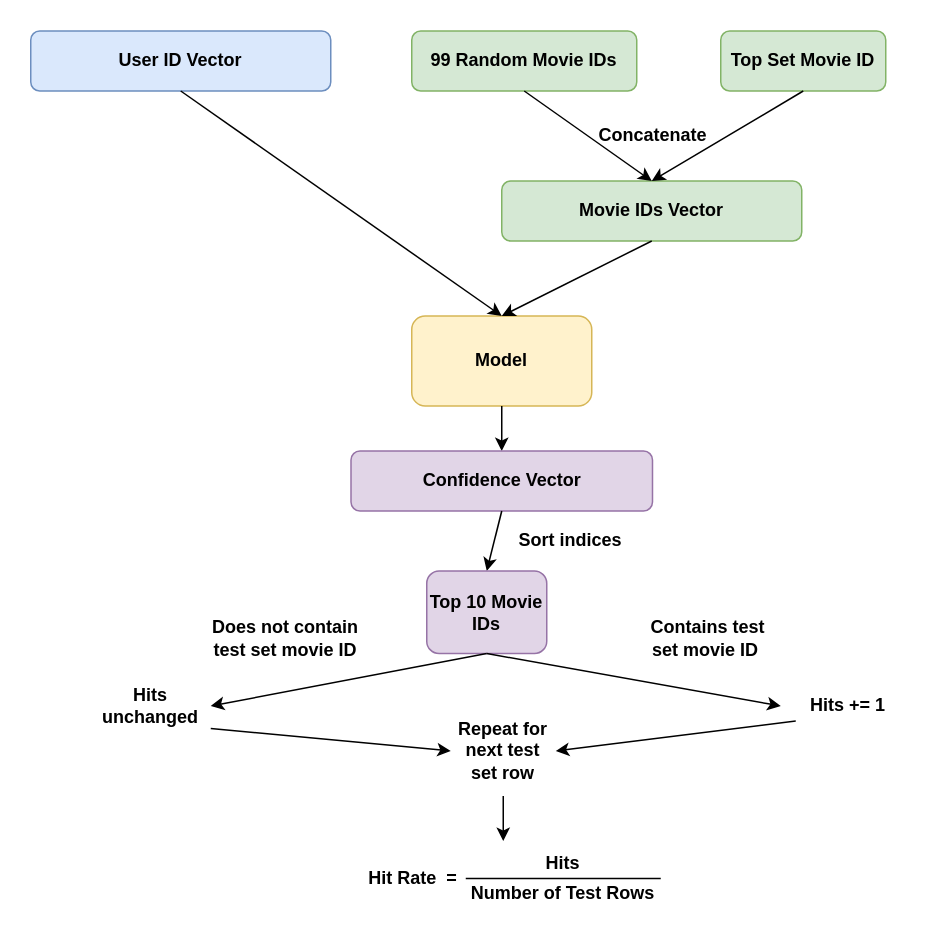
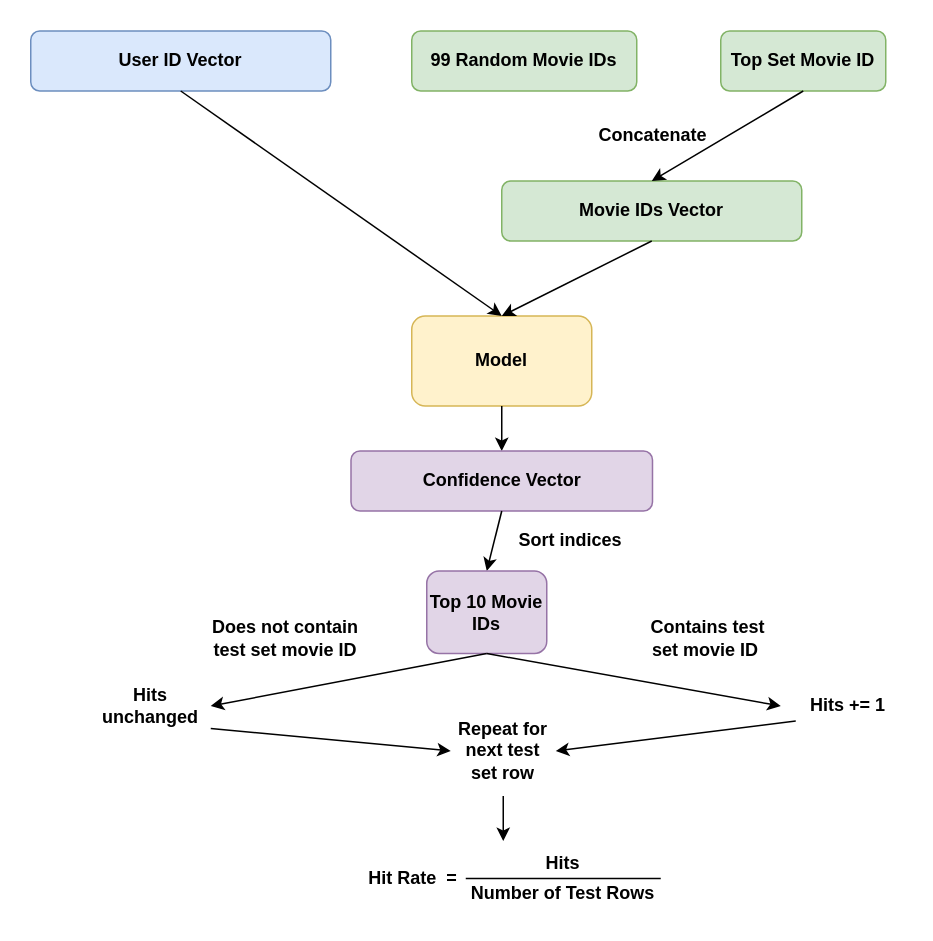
edge "99 Random Movie IDs" -> "Movie IDs Vector": removed
